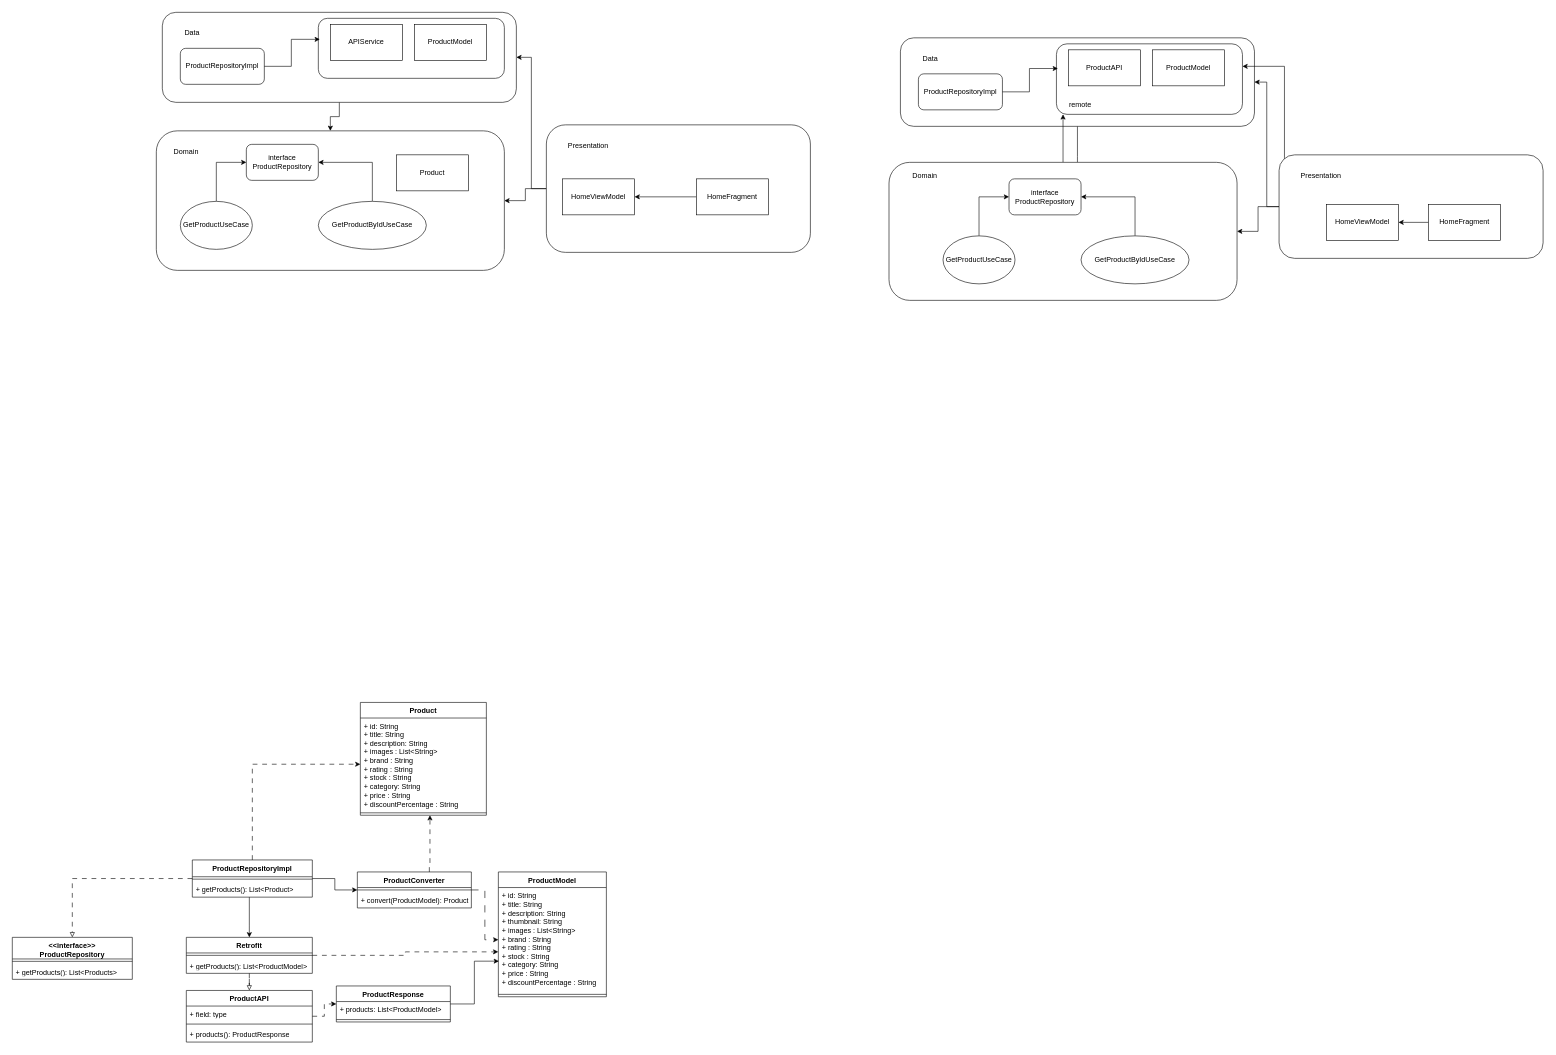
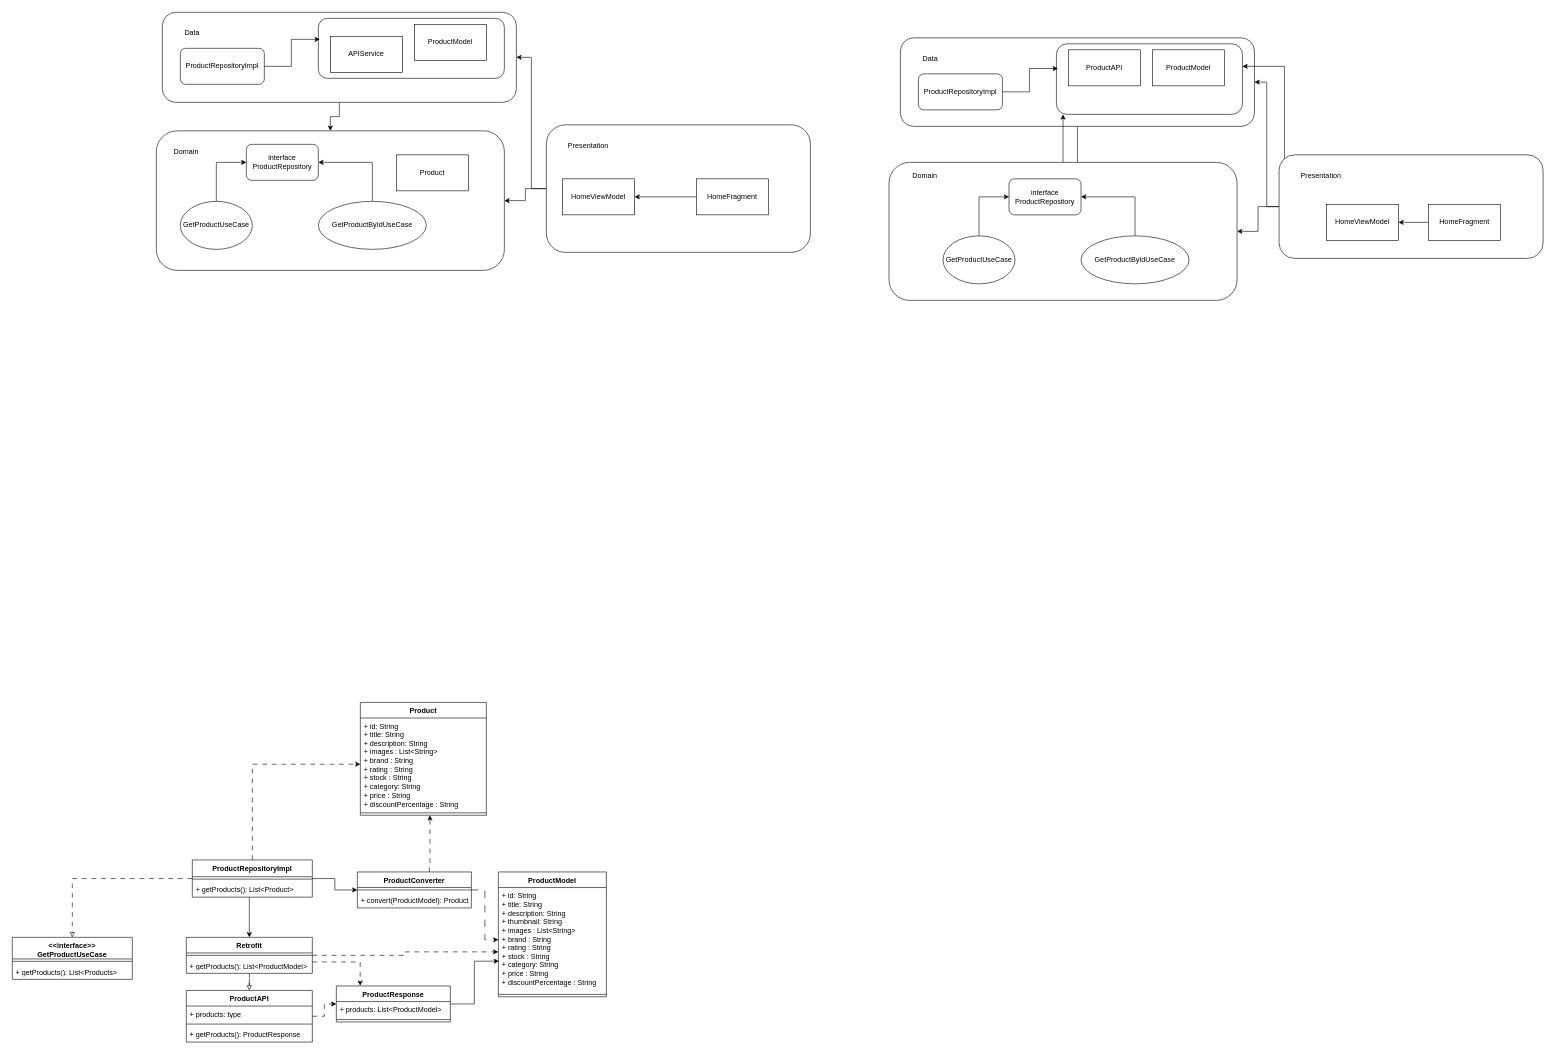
node "APIService": moved (366, 42) -> (366, 54)
node "remote": removed
node "<<interface>> ProductRepository": label "<<interface>> ProductRepository" -> "<<interface>> GetProductUseCase"
edge "Retrofit" -> "ProductResponse": added
node "+ field: type": label "+ field: type" -> "+ products: type"
node "+ products(): ProductResponse": label "+ products(): ProductResponse" -> "+ getProducts(): ProductResponse"
